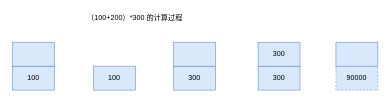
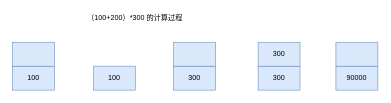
node "90000": style dashed -> solid
